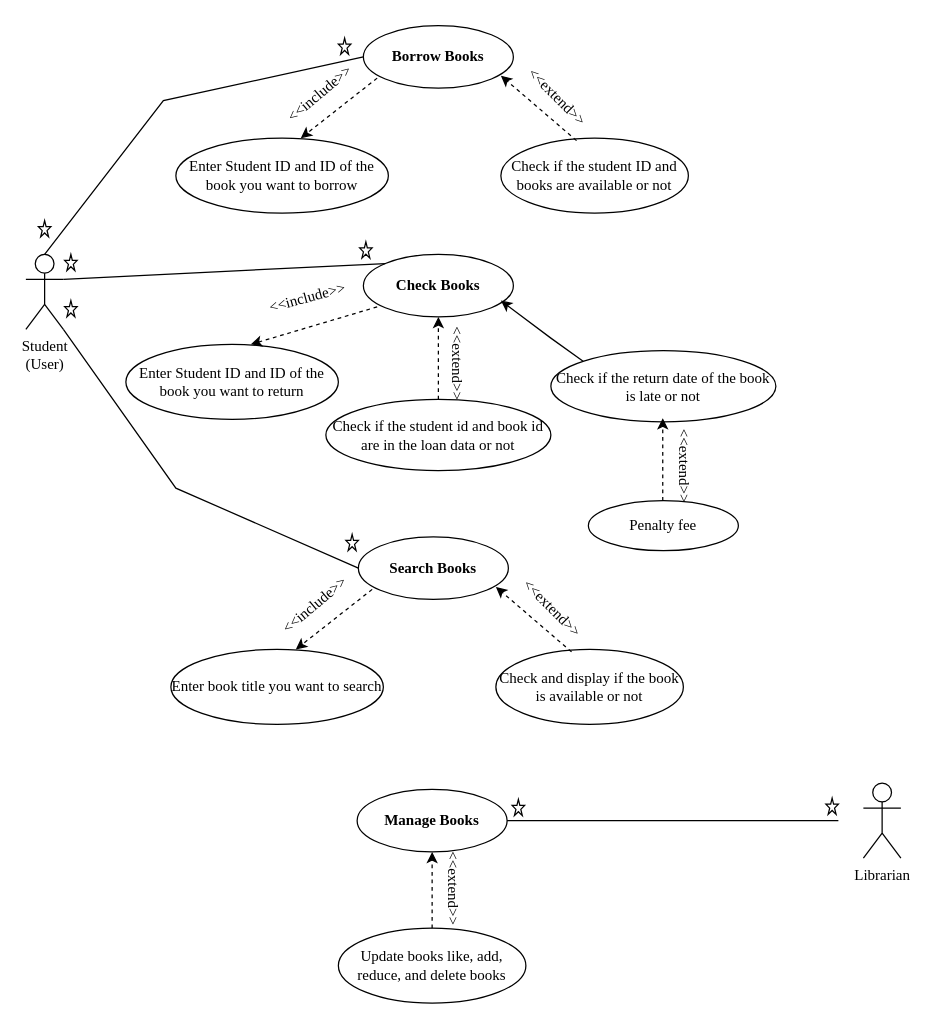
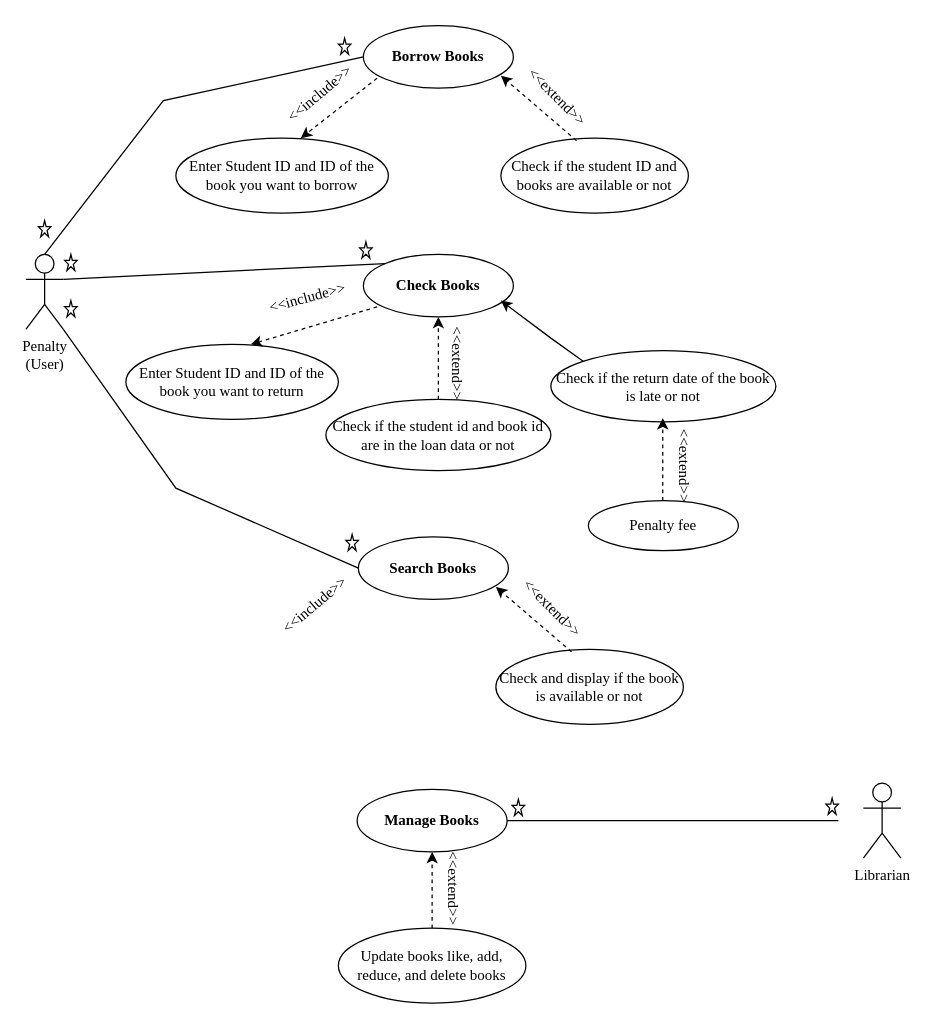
node "Student (User)": label "Student (User)" -> "Penalty (User)"
edge "Search Books" -> "Enter book title you want to search": removed
node "Enter book title you want to search": removed
